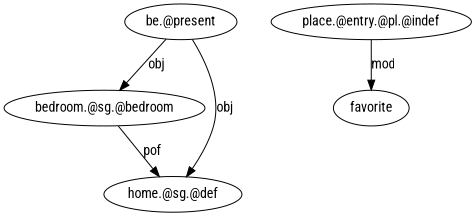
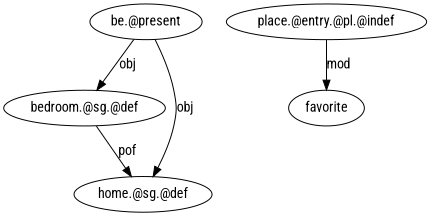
node "bedroom.@sg.@bedroom": label "bedroom.@sg.@bedroom" -> "bedroom.@sg.@def"
